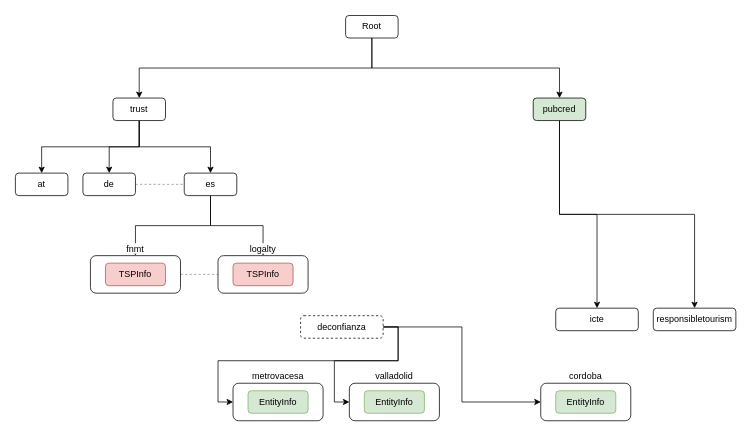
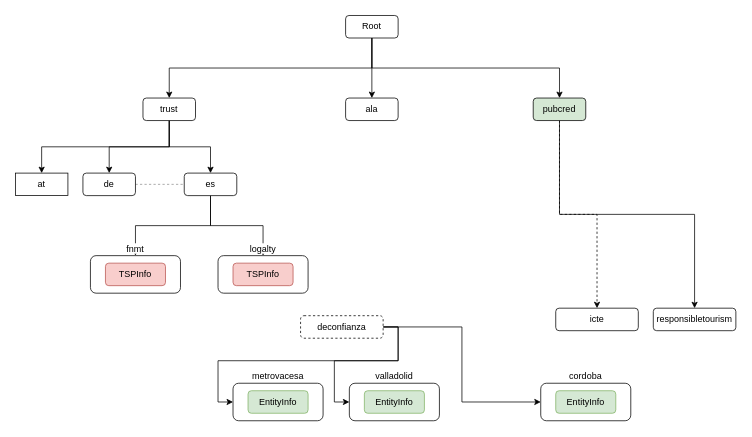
edge "Root" -> "ala": added
node "trust": moved (139, 109) -> (169, 109)
node "ala": added
node "at": shape rounded rectangle -> rectangle
edge "pubcred" -> "icte": style solid -> dashed
edge "fnmt" -- "logalty": removed
